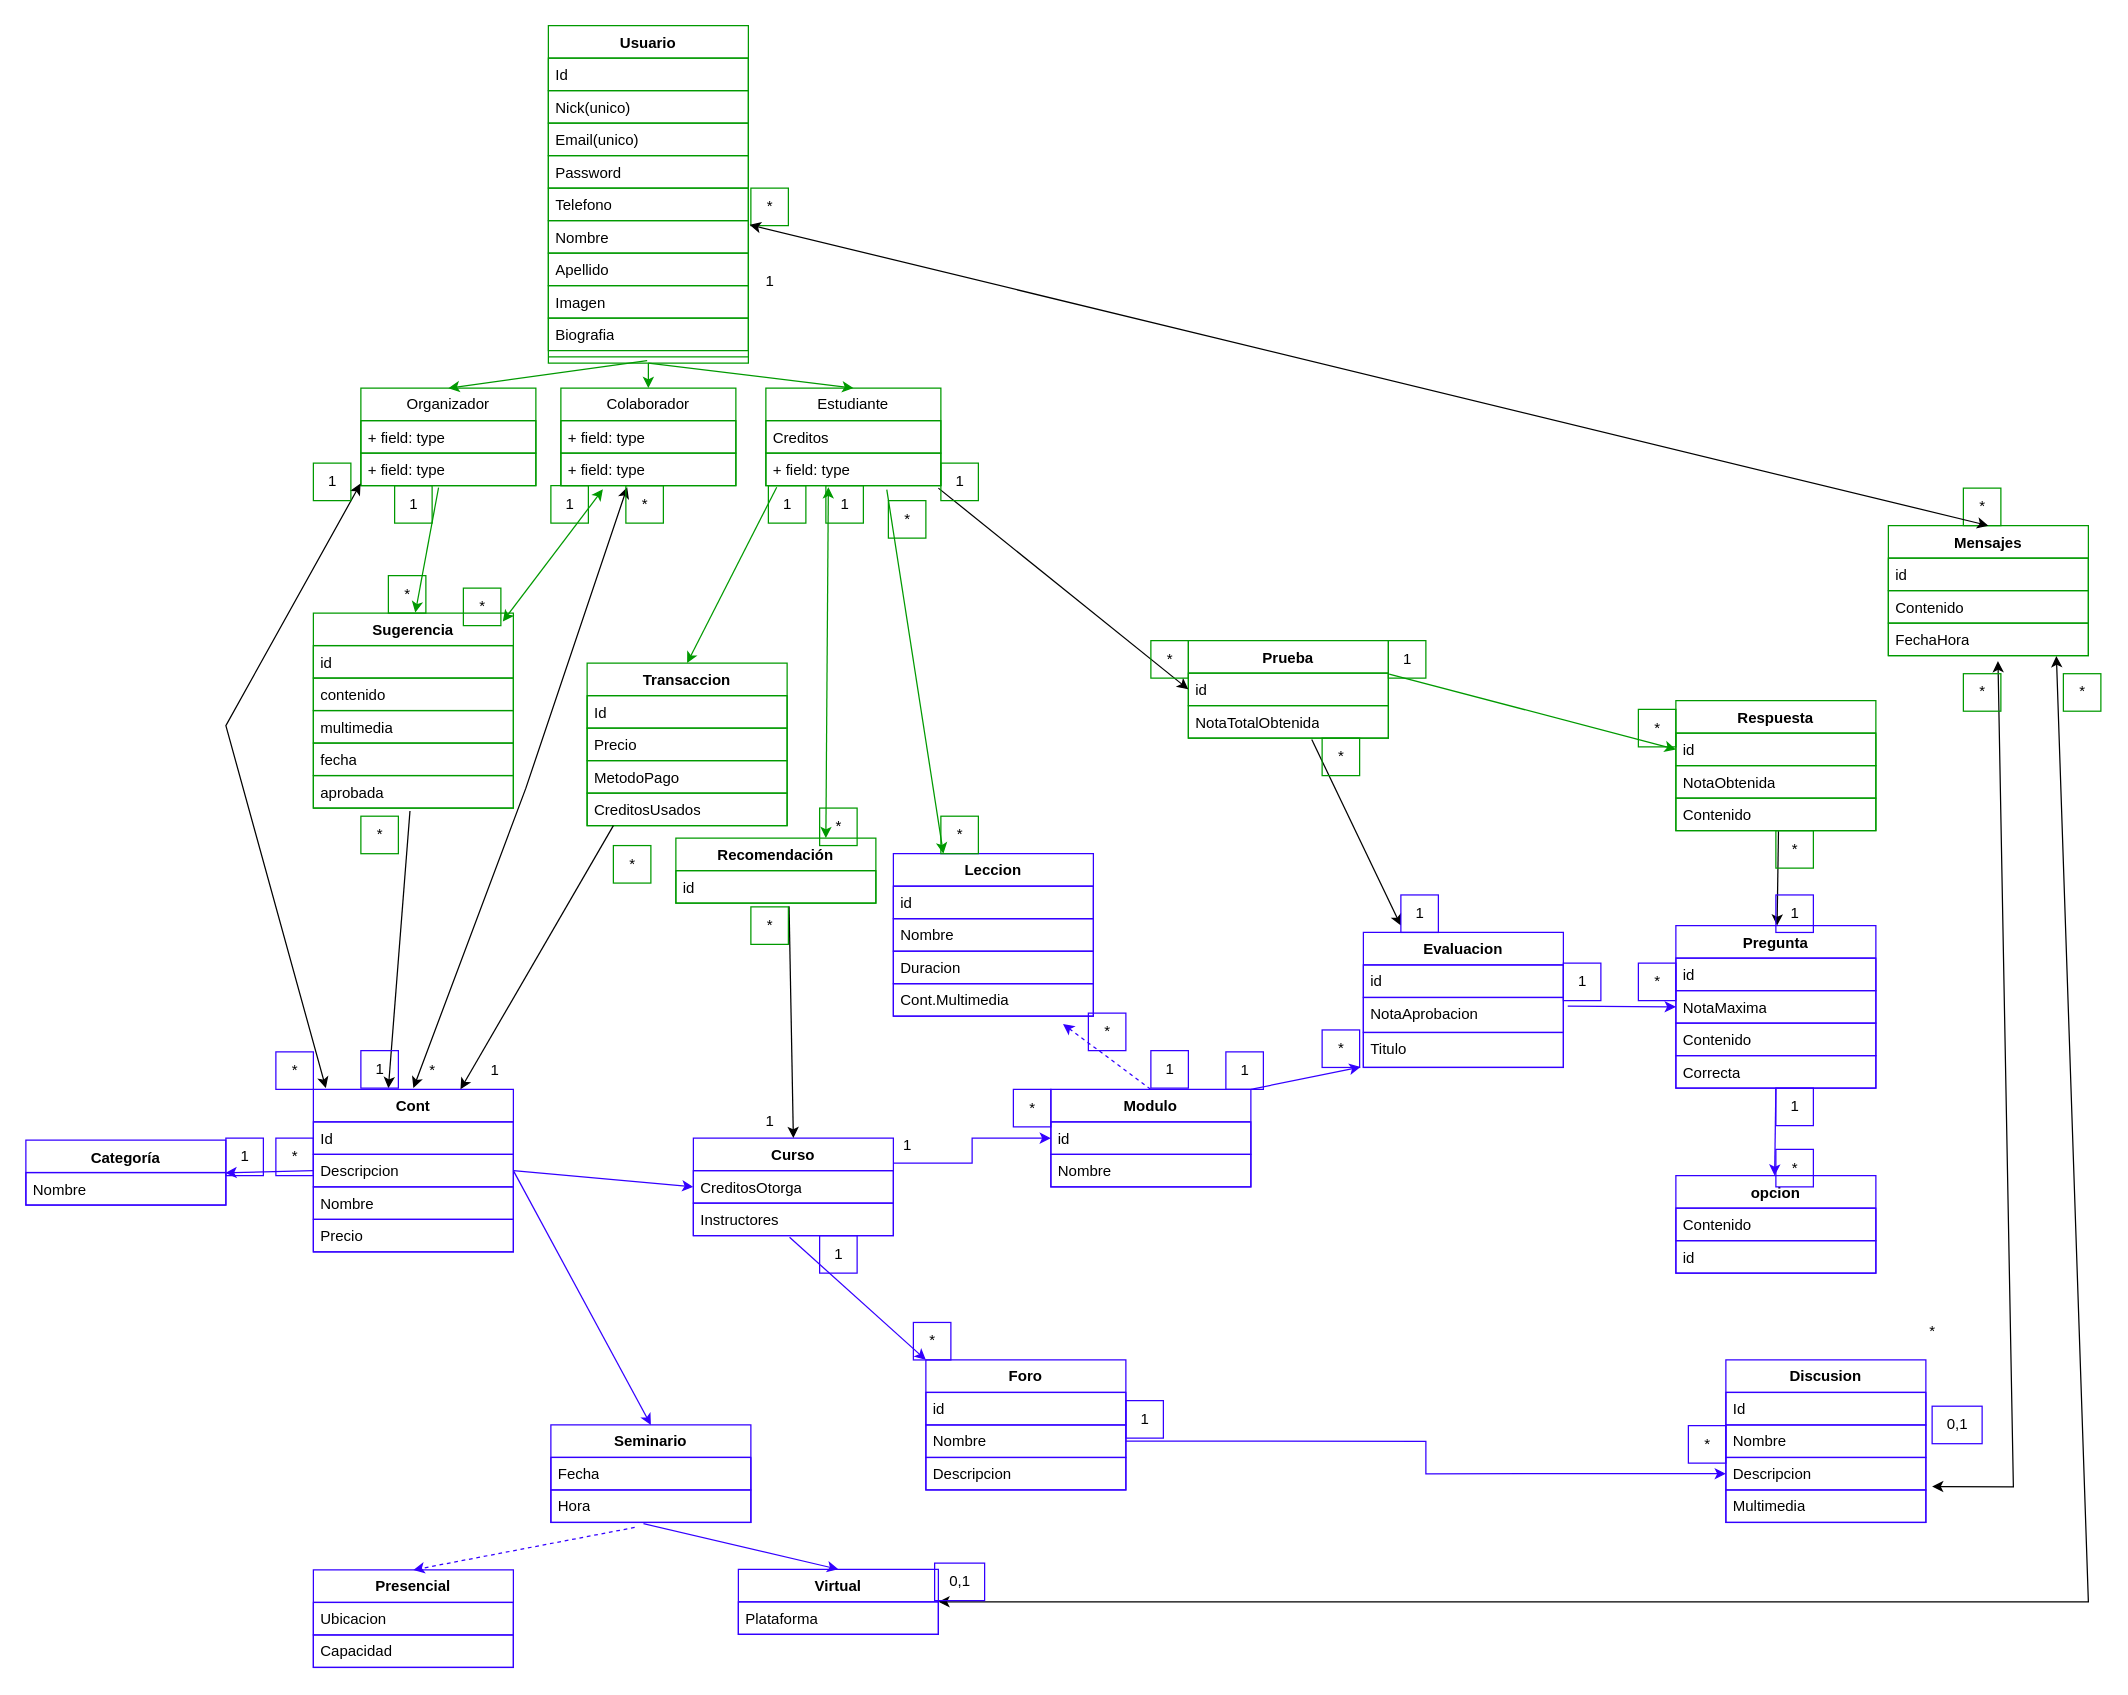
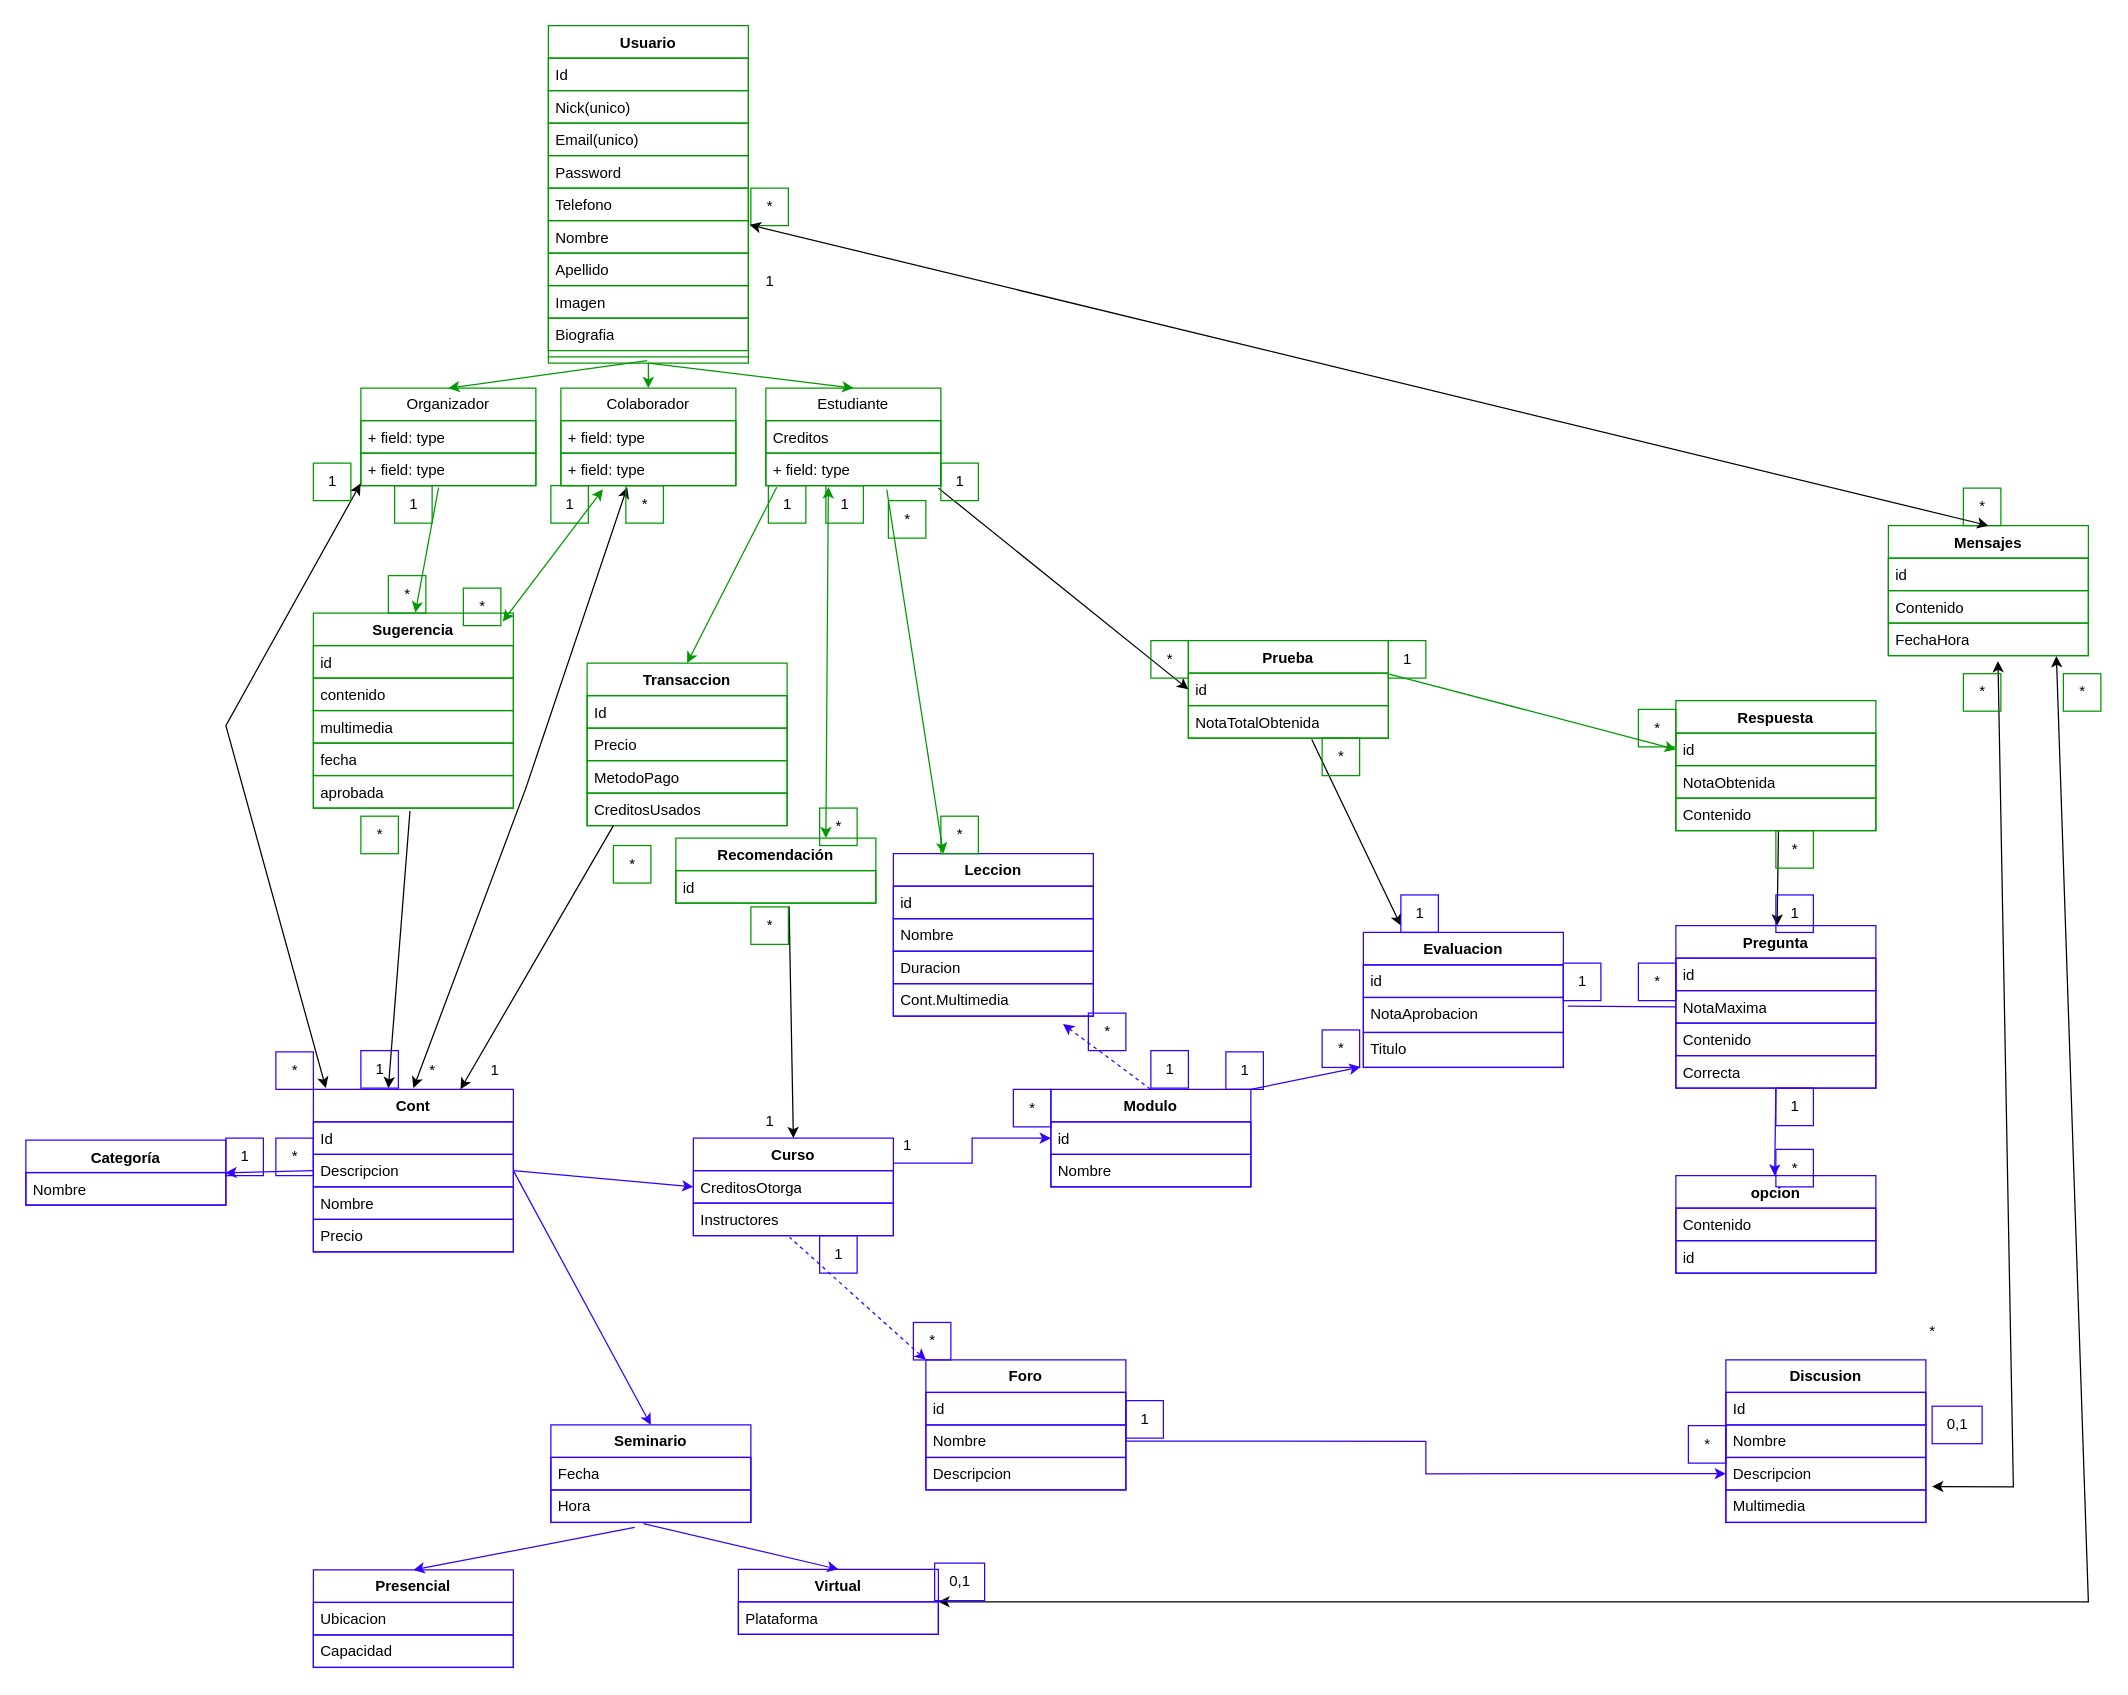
edge "NotaAprobacion" -> "NotaMaxima": arrowhead classic -> none
edge "Instructores" -> "Foro": style solid -> dashed
edge "Hora" -> "Presencial": style dashed -> solid
